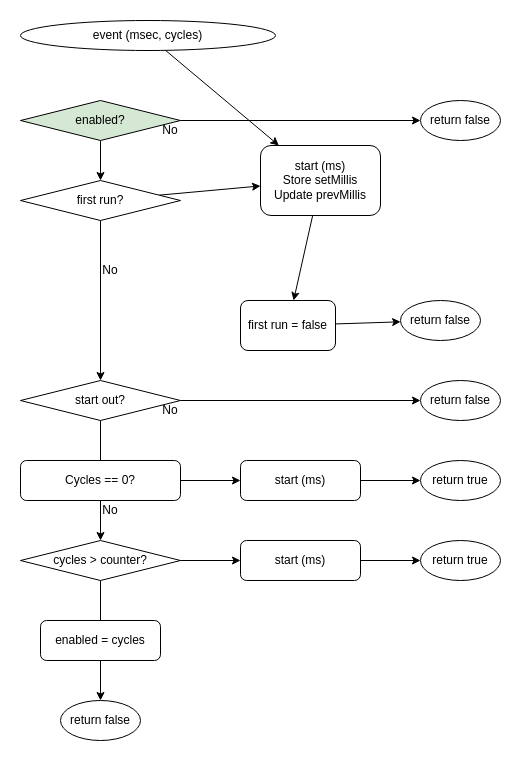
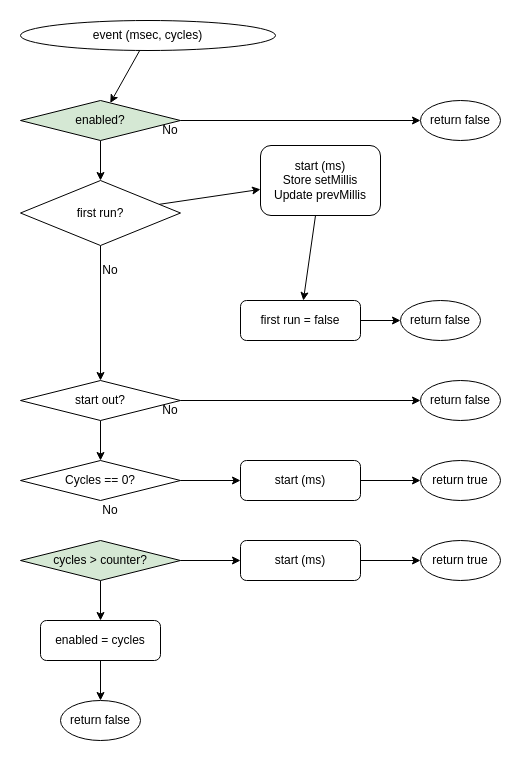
edge "event (msec, cycles)" -> "start (ms) Store setMillis Update prevMillis": now "event (msec, cycles)" -> "enabled?"
node "first run?": size 160x40 -> 160x65
node "first run = false": size 95x50 -> 120x40
edge "start out?" -- "Cycles == 0?": arrowhead none -> classic
node "Cycles == 0?": shape rounded rectangle -> diamond
edge "Cycles == 0?" -> "cycles > counter?": removed
node "cycles > counter?": fillcolor #ffffff -> #d5e8d4
edge "cycles > counter?" -- "enabled = cycles": arrowhead none -> classic
